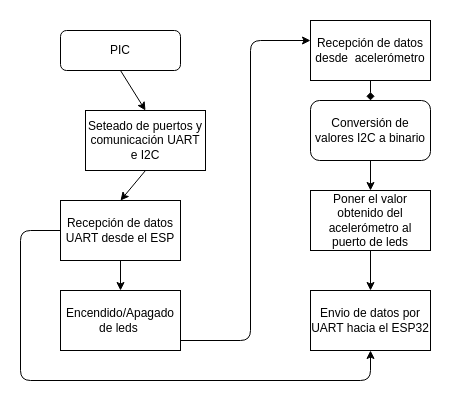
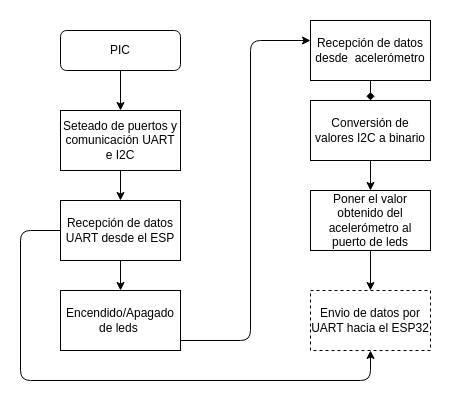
node "Conversión de valores I2C a binario": shape rounded rectangle -> rectangle
node "Seteado de puertos y comunicación UART e I2C": moved (146, 141) -> (121, 141)
node "Envio de datos por UART hacia el ESP32": style solid -> dashed
